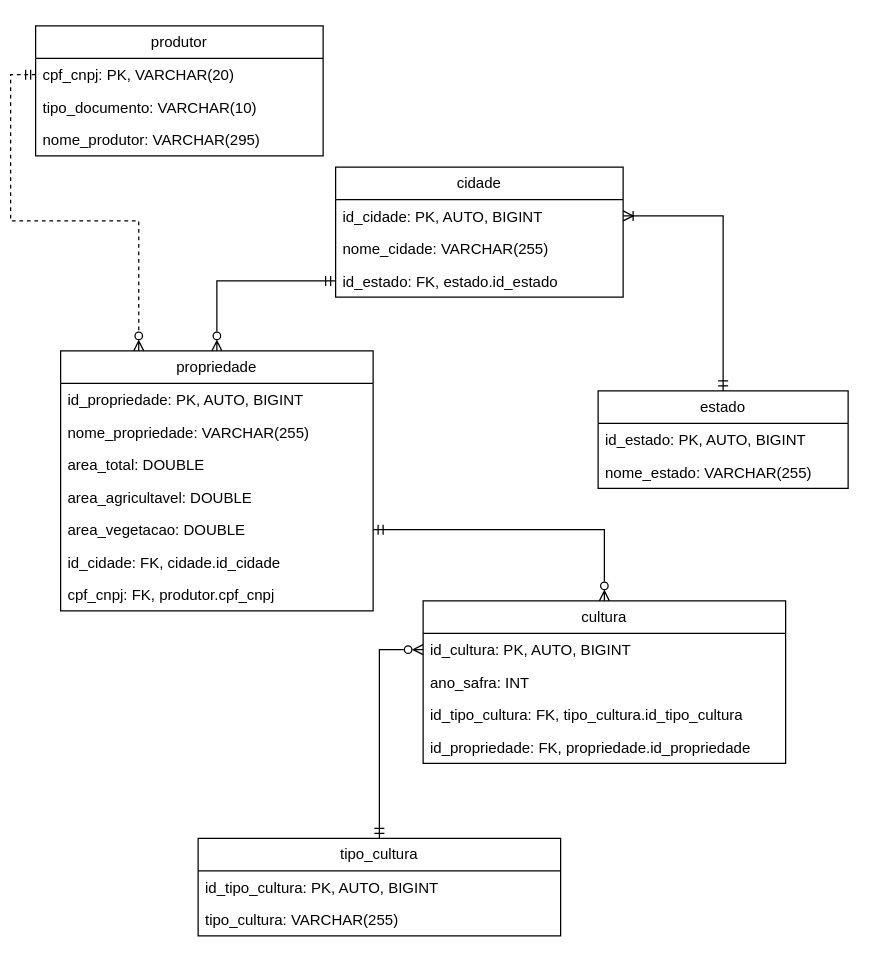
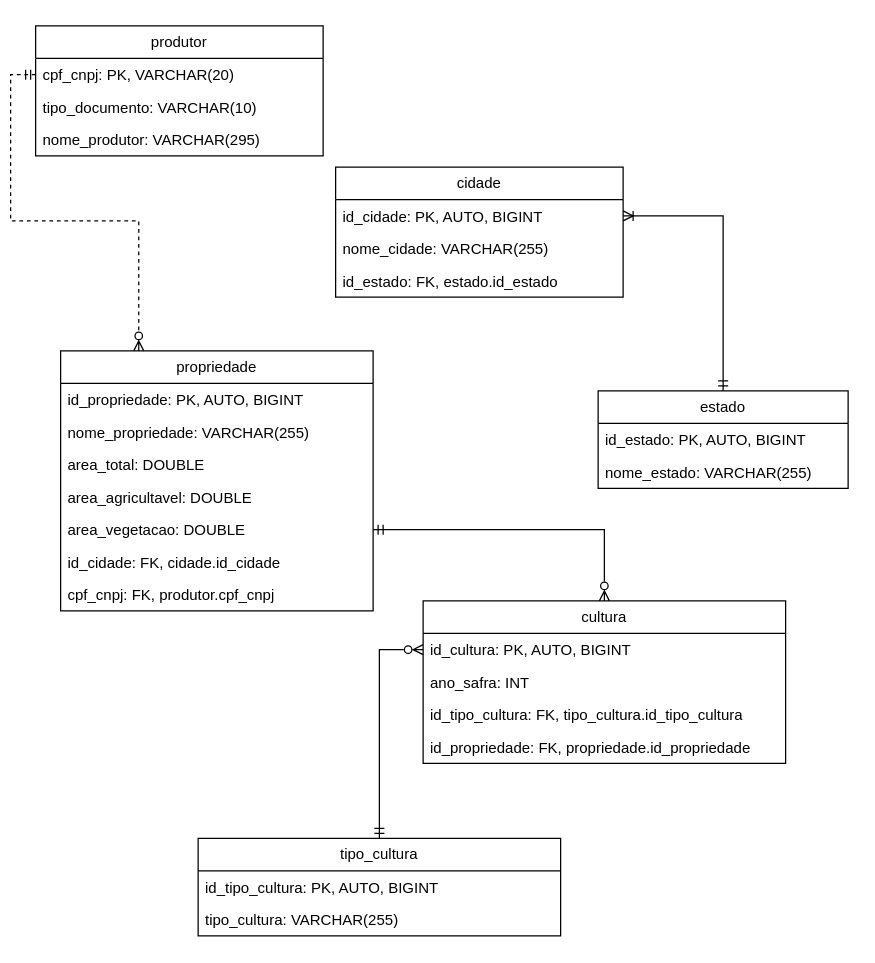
edge "id_estado: FK, estado.id_estado" -- "propriedade": removed
